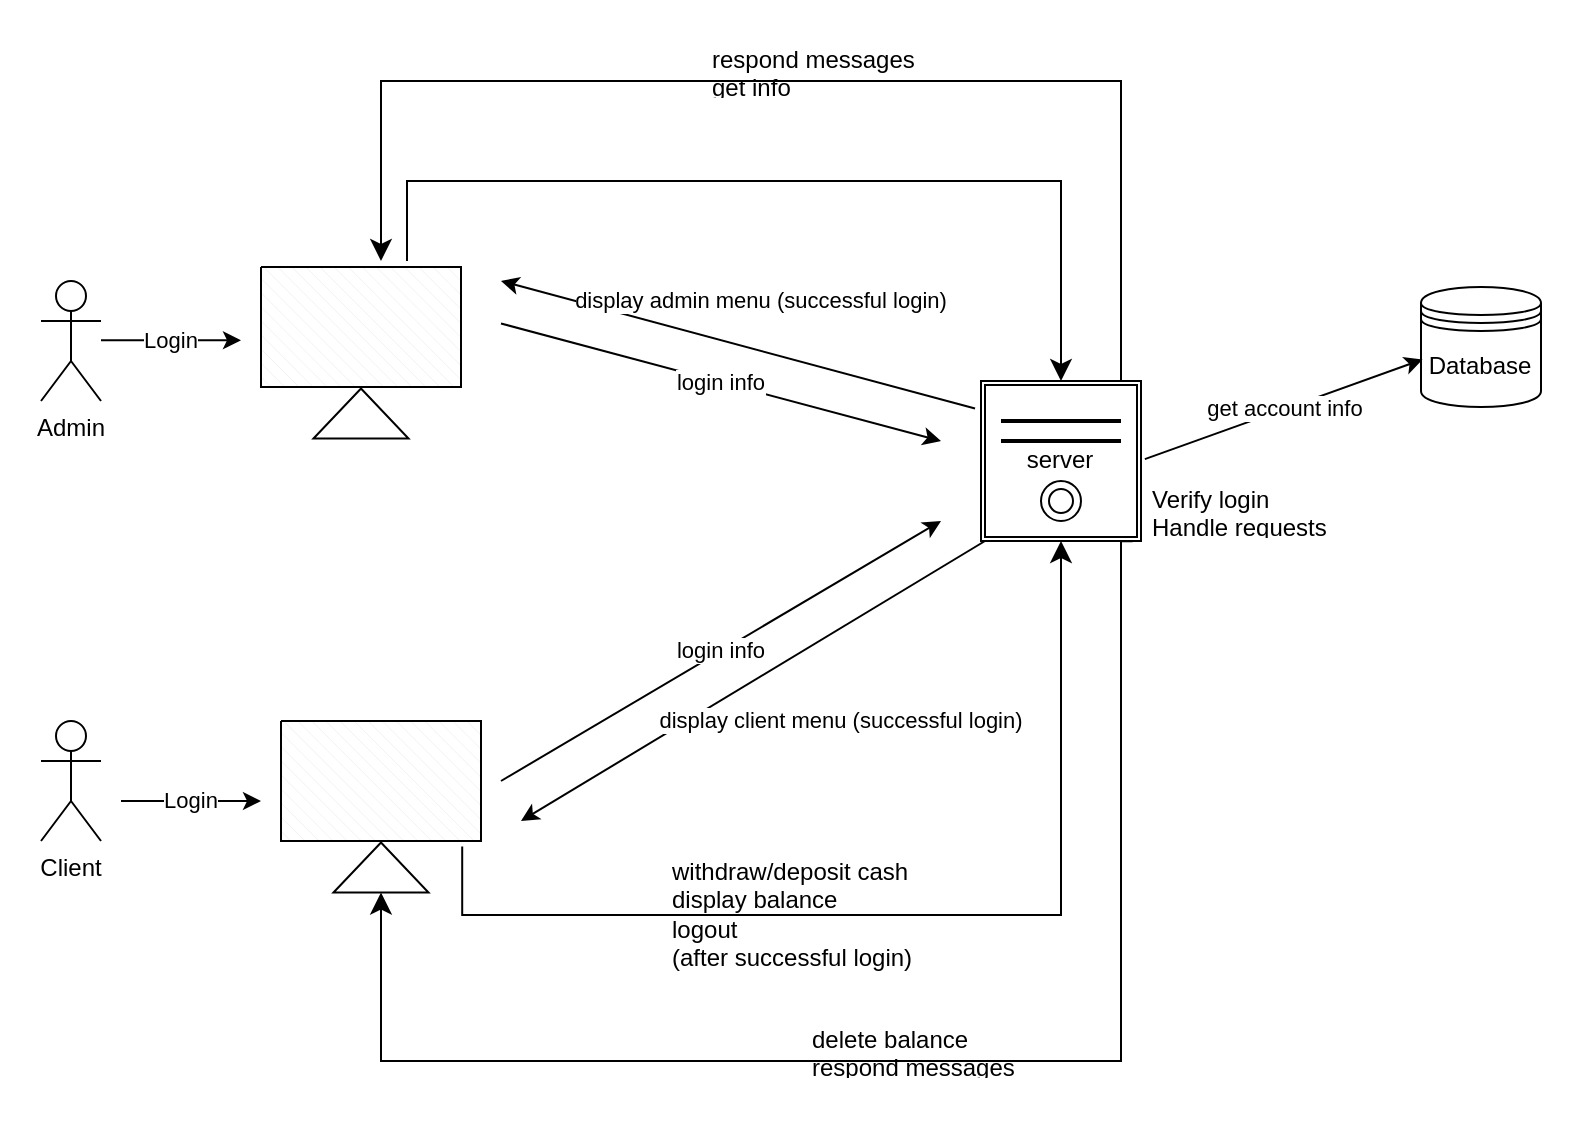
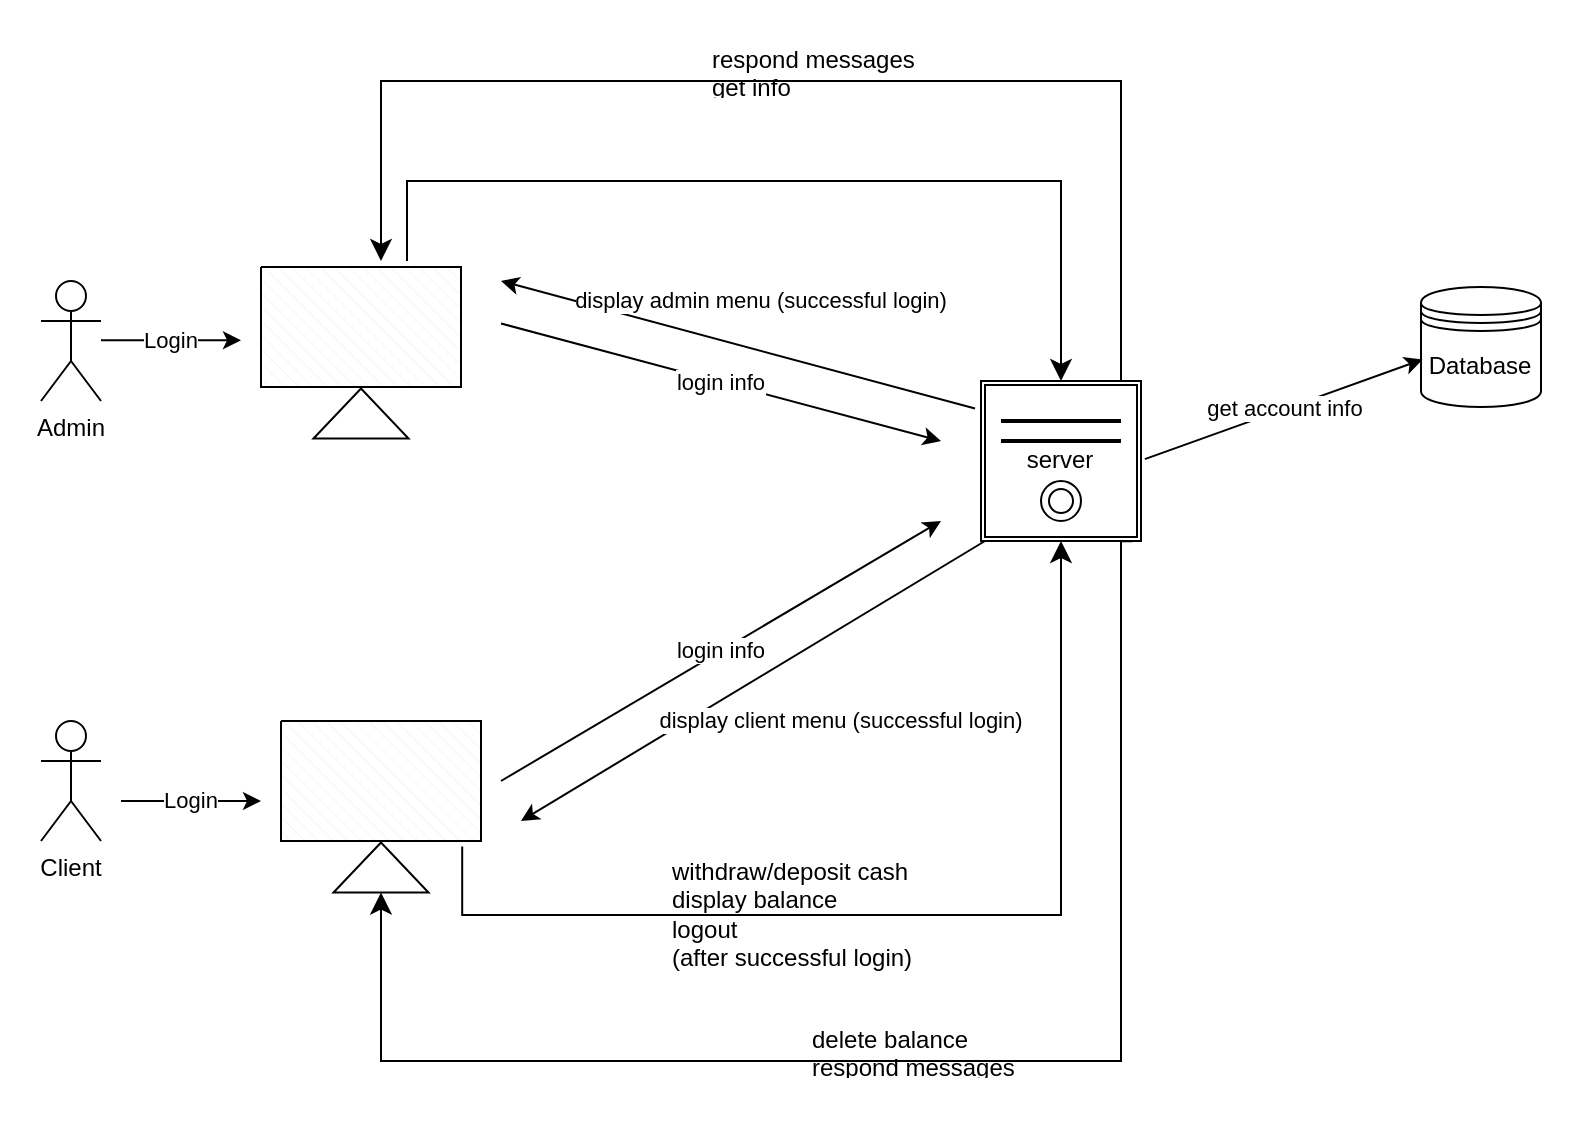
node "Verify login Handle requests": removed
